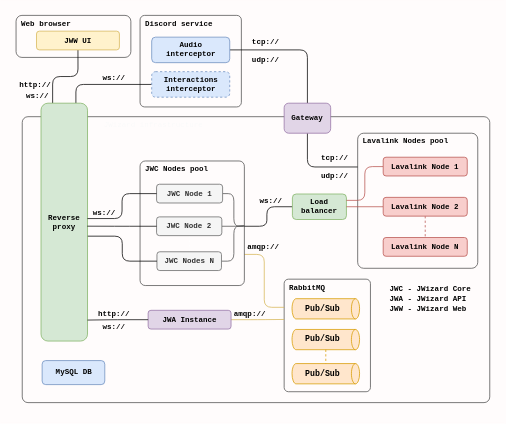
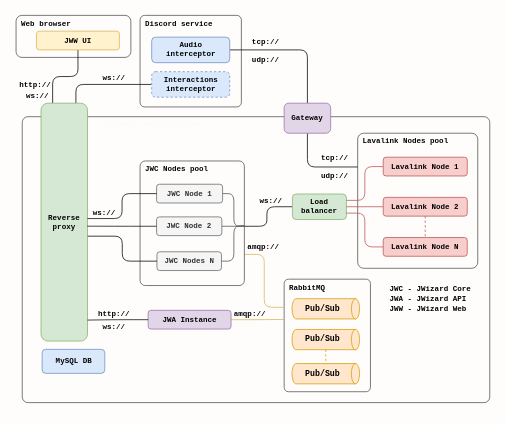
edge "Load balancer" -- "Lavalink Node N": added
node "MySQL DB": moved (73, 372) -> (73, 361)
